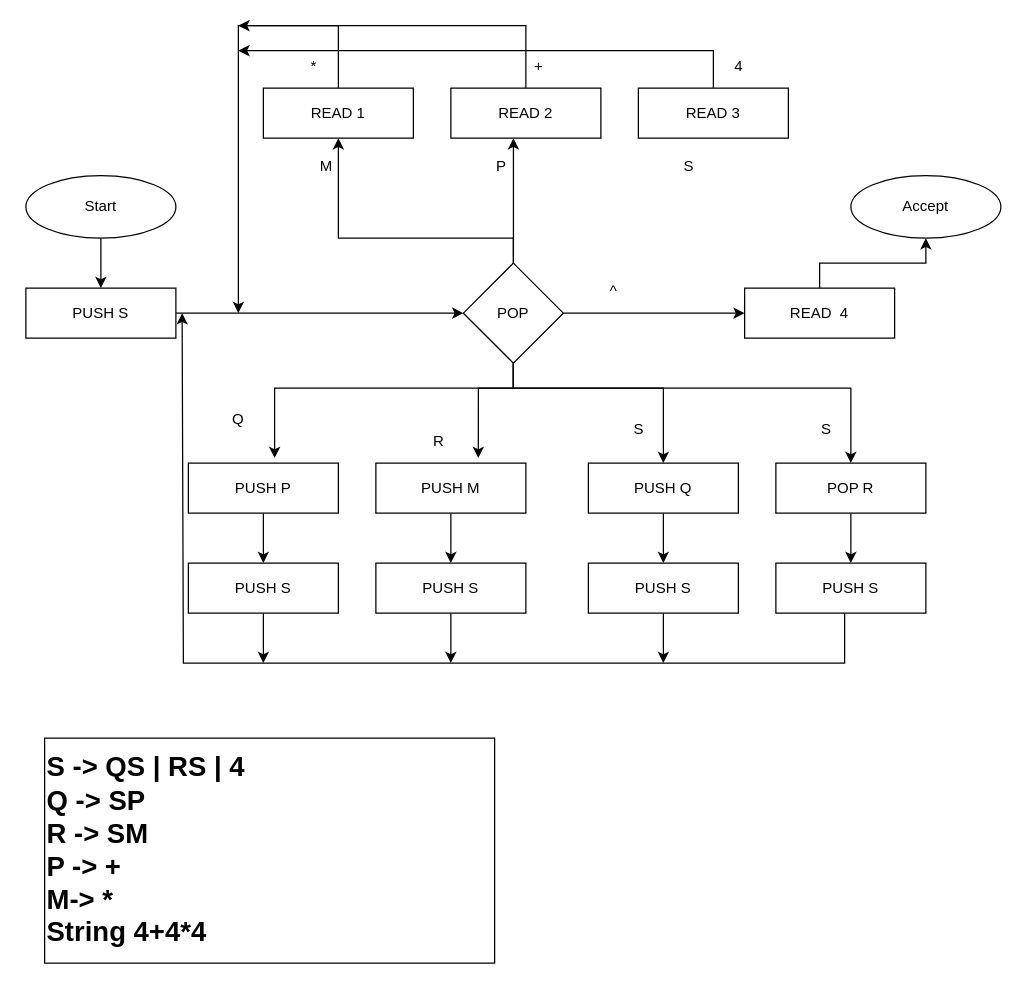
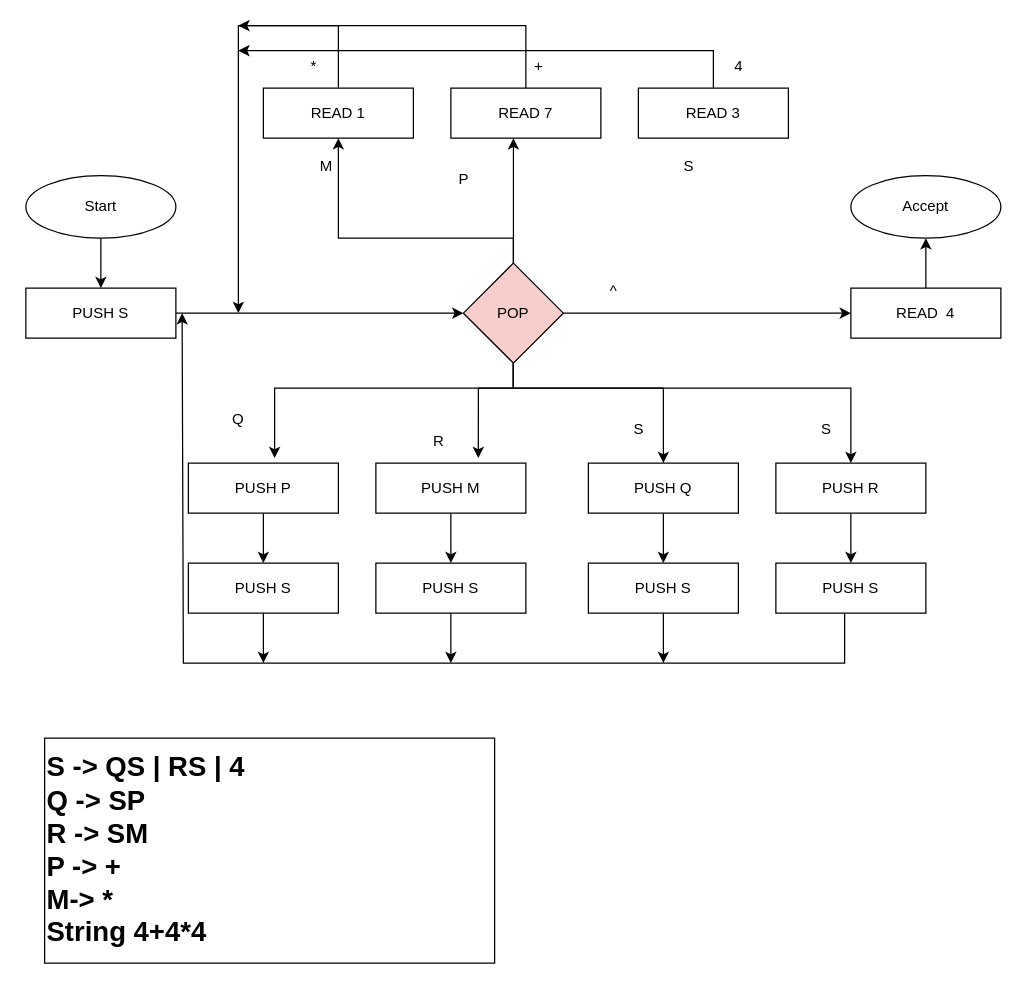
node "READ 2": label "READ 2" -> "READ 7"
node "P": moved (501, 167) -> (463, 179)
node "POP": fillcolor #ffffff -> #f8cecc
node "READ 4": moved (819, 313) -> (926, 313)
node "POP R": label "POP R" -> "PUSH R"
